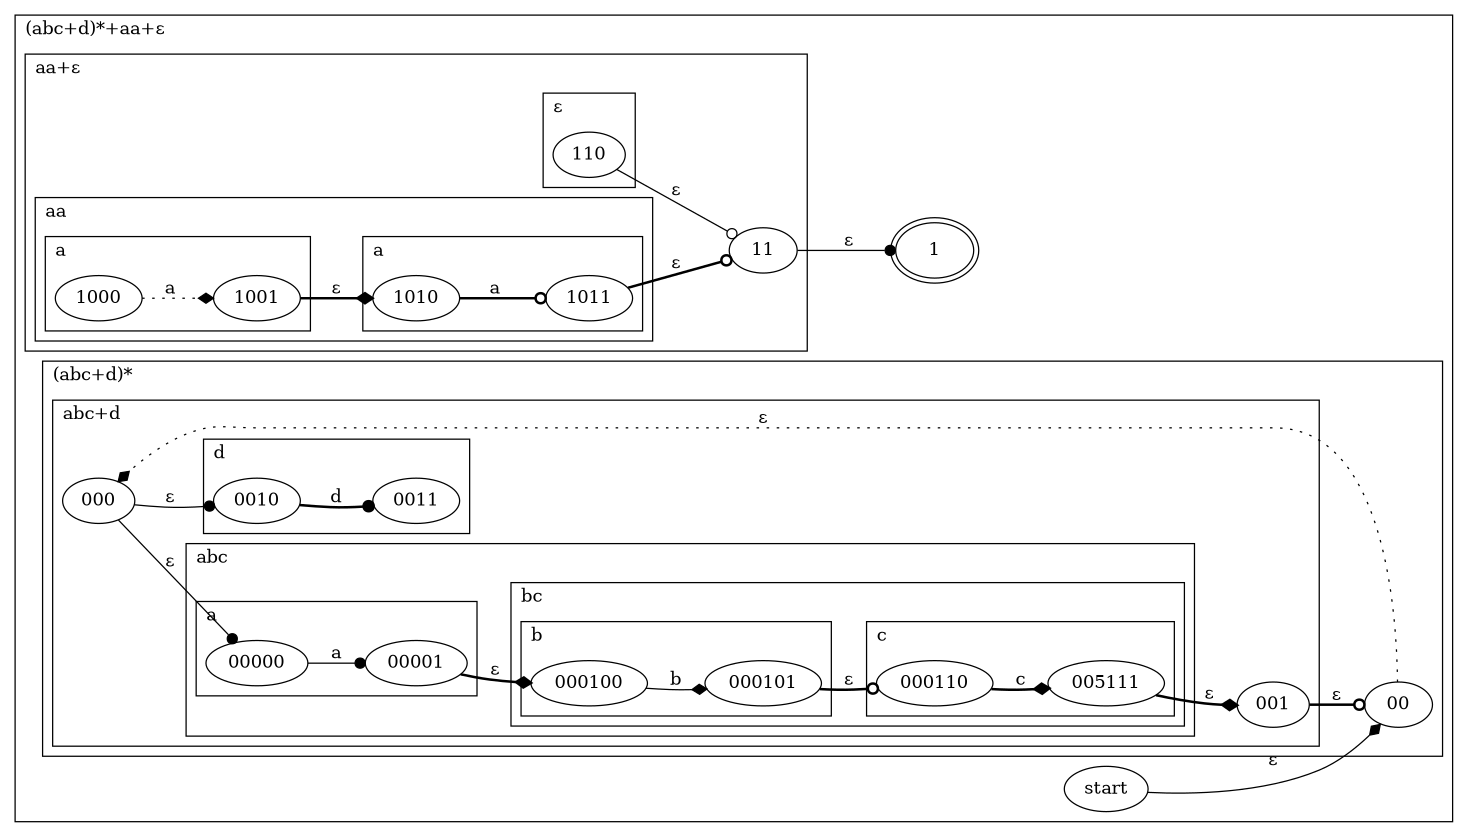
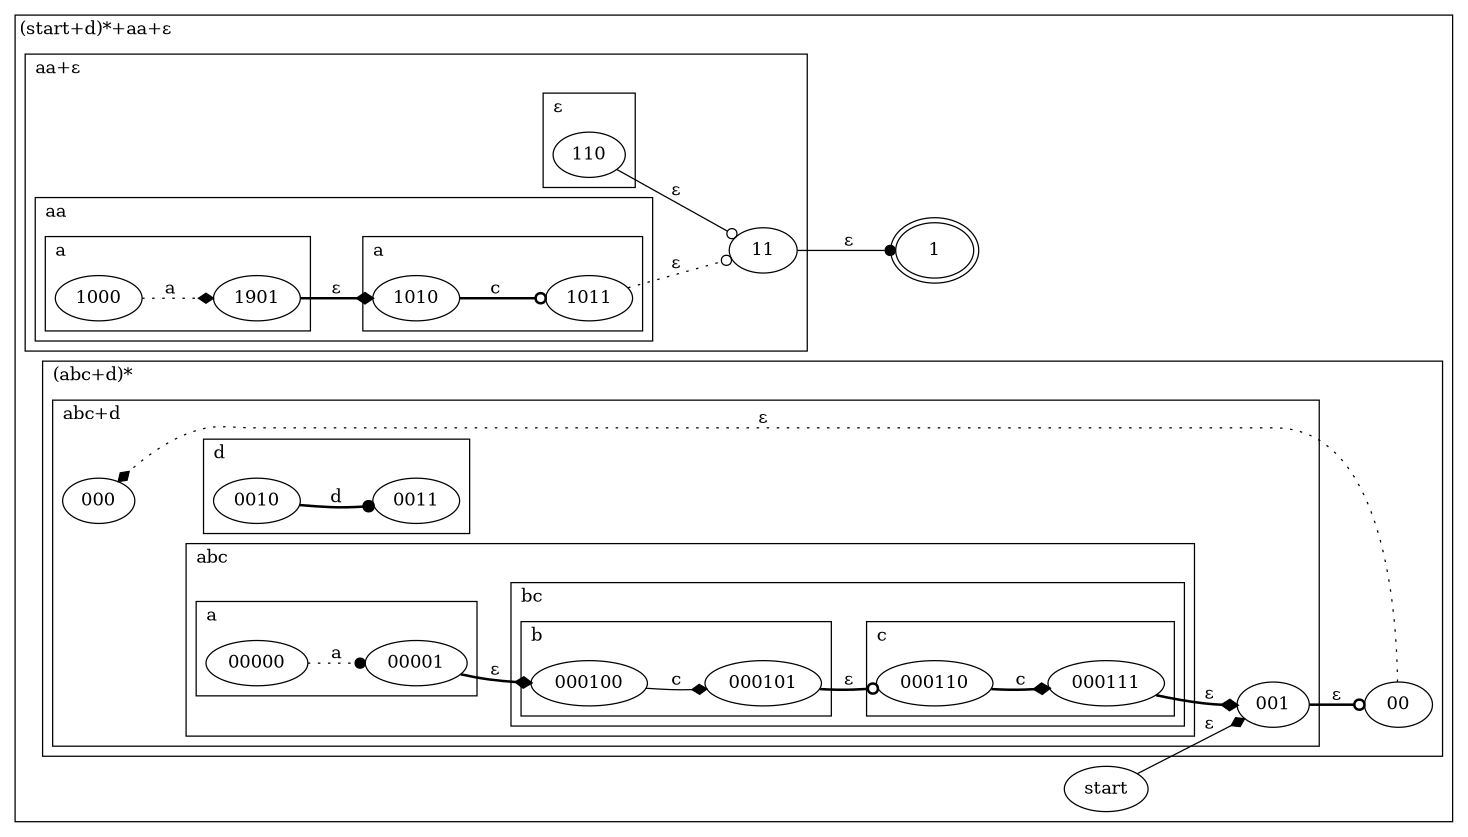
cluster "(abc+d)*+aa+ε": label "(abc+d)*+aa+ε" -> "(start+d)*+aa+ε"
edge "1011" -> "11": style bold -> dotted
edge "1010" -> "1011": label "a" -> "c"
node "1001": label "1001" -> "1901"
edge "000" -> "0010": removed, label "ε"
edge "000" -> "00000": removed, label "ε"
edge "00000" -> "00001": style solid -> dotted
edge "000100" -> "000101": label "b" -> "c"
node "005111": label "005111" -> "000111"
edge "start" -> "00": now "start" -> "001"
